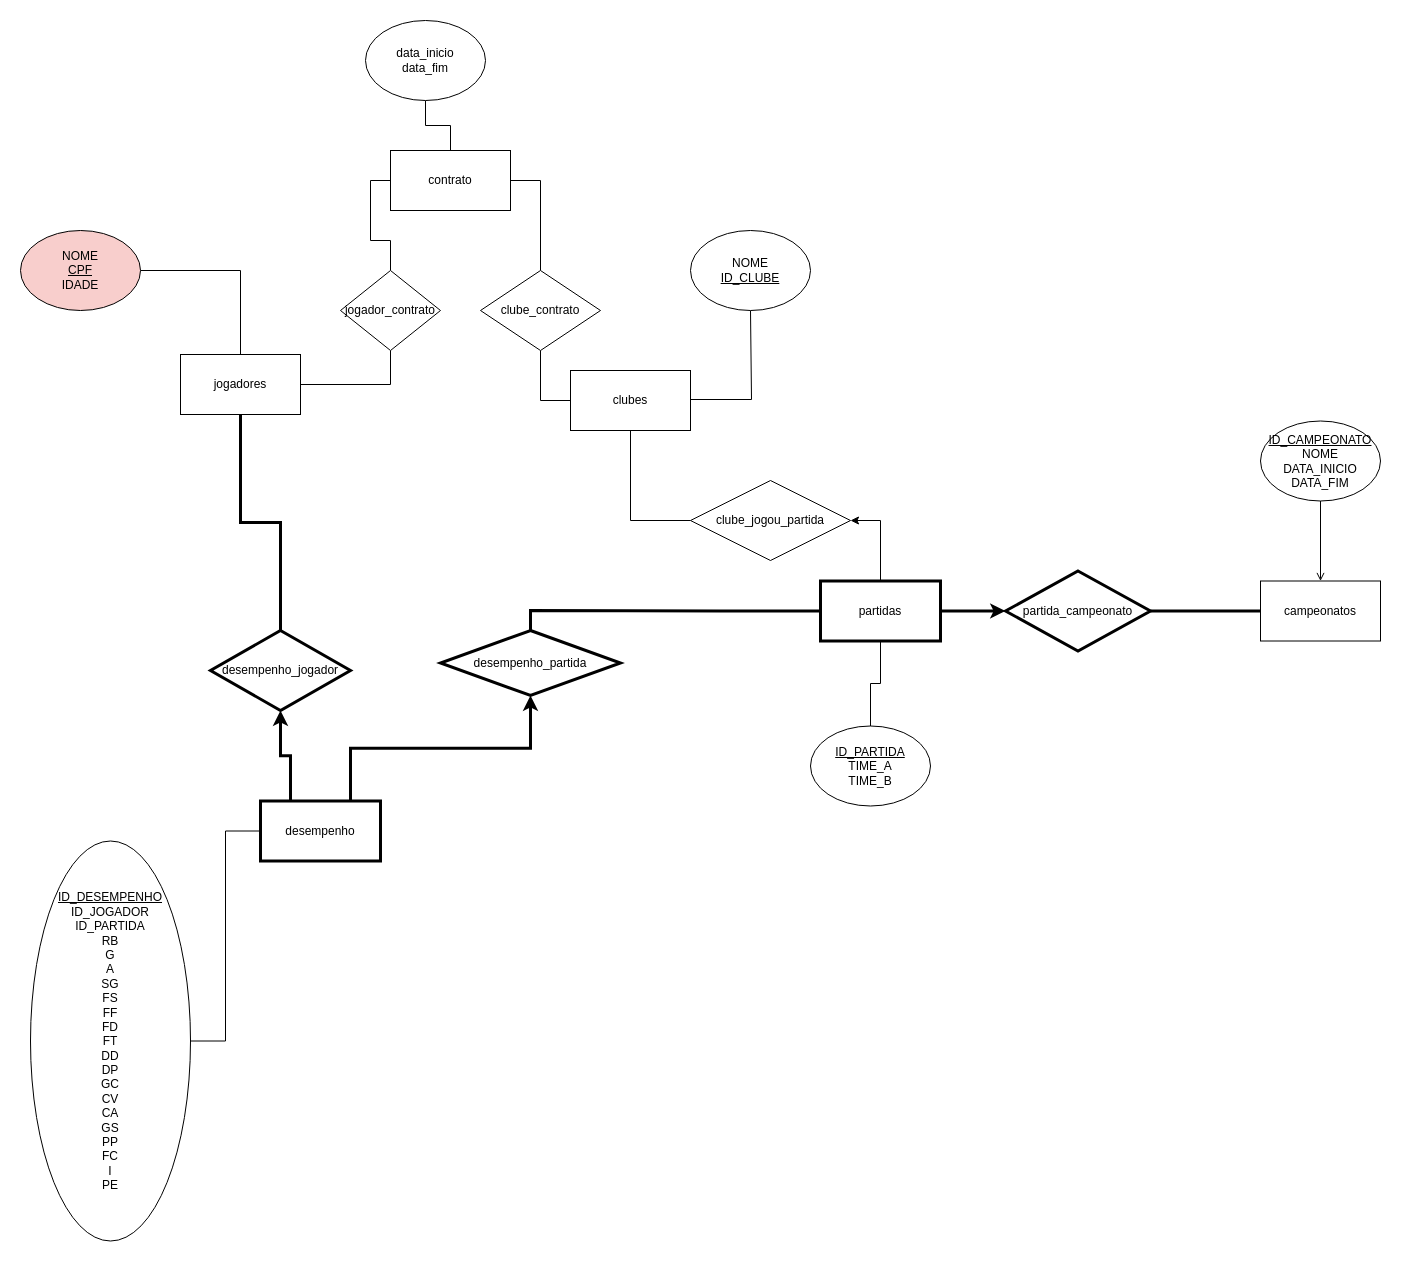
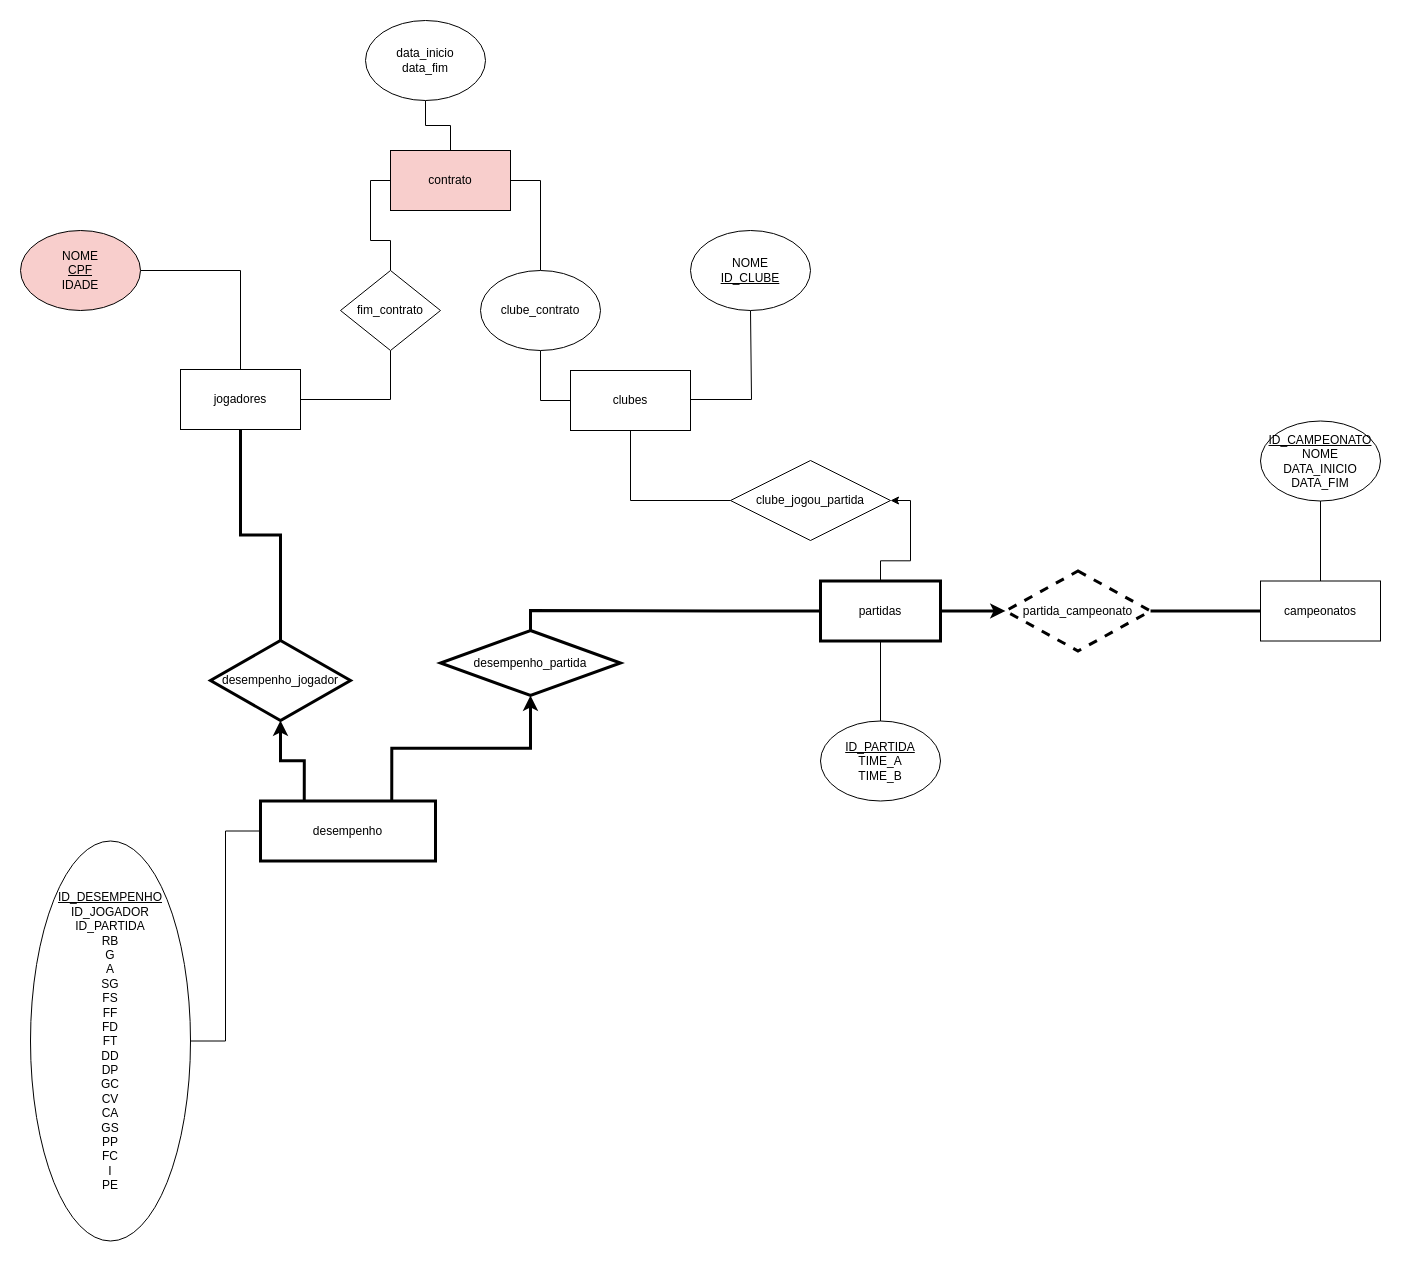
node "contrato": fillcolor #ffffff -> #f8cecc
node "jogador_contrato": label "jogador_contrato" -> "fim_contrato"
node "clube_contrato": shape diamond -> ellipse
node "jogadores": moved (241, 385) -> (241, 400)
node "clube_jogou_partida": moved (771, 521) -> (811, 501)
edge "ID_CAMPEONATO NOME DATA_INICIO DATA_FIM" -> "campeonatos": arrowhead open -> none
node "partida_campeonato": style solid -> dashed
node "desempenho_jogador": moved (281, 671) -> (281, 681)
node "ID_PARTIDA TIME_A TIME_B": moved (871, 766) -> (881, 761)
node "desempenho": size 120x60 -> 175x60
